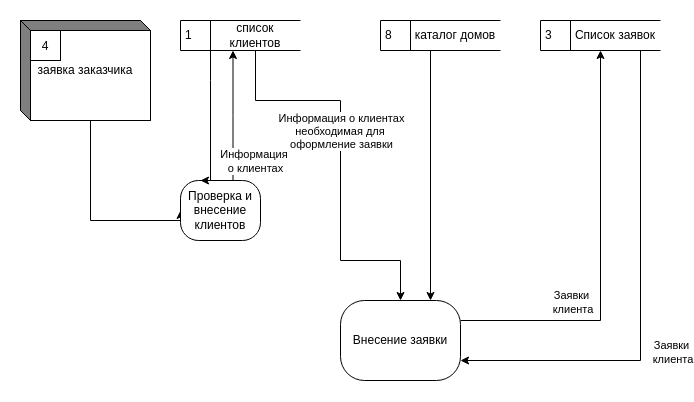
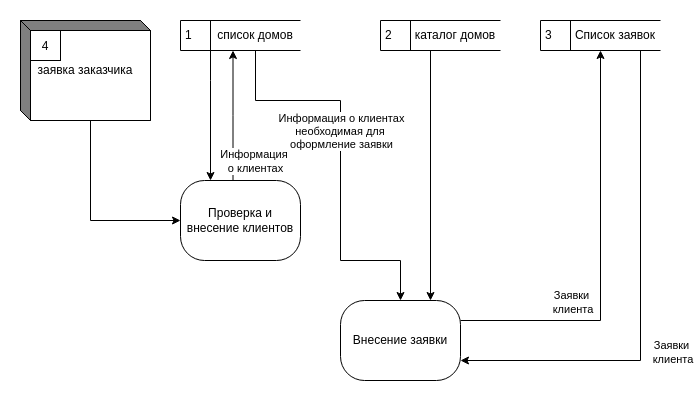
node "список клиентов": label "список клиентов" -> "список домов"
node "8": label "8" -> "2"
node "Проверка и внесение клиентов": size 80x60 -> 120x80
